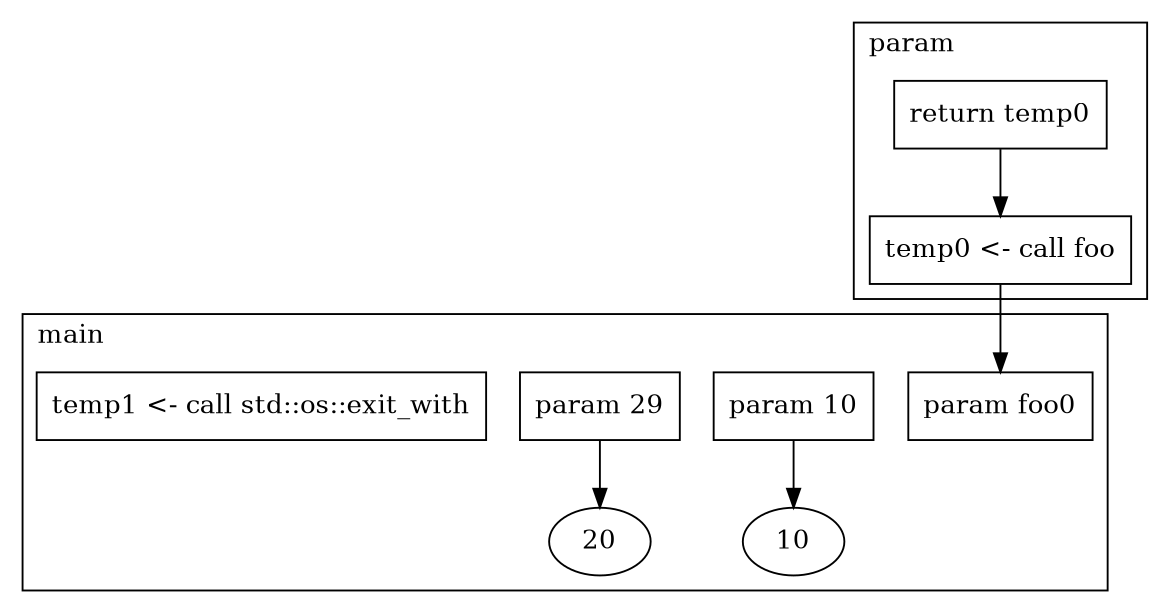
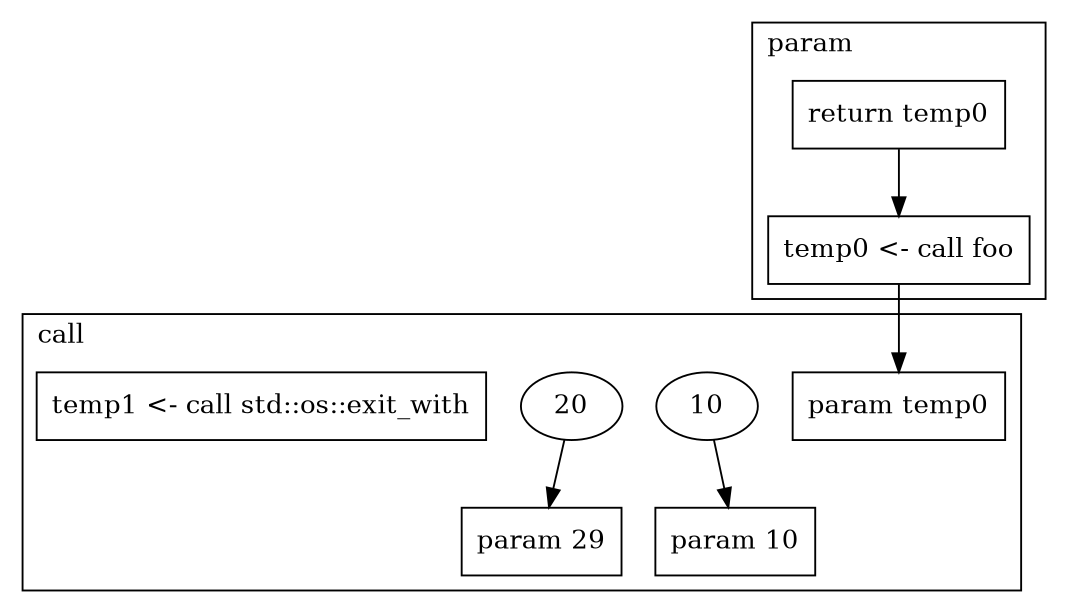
cluster "main": label "main" -> "call"
node "param foo0": label "param foo0" -> "param temp0"
edge "param 29" -> "20": reversed
edge "param 10" -> "10": reversed
